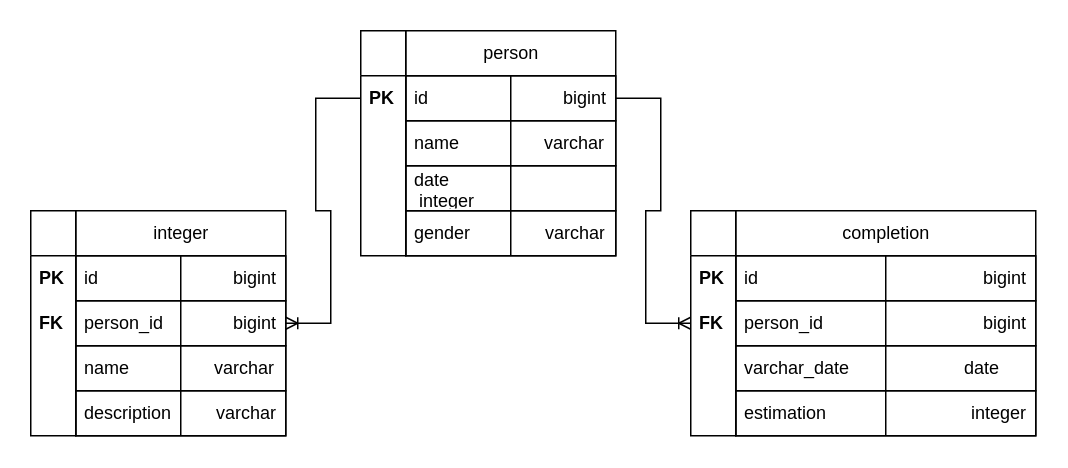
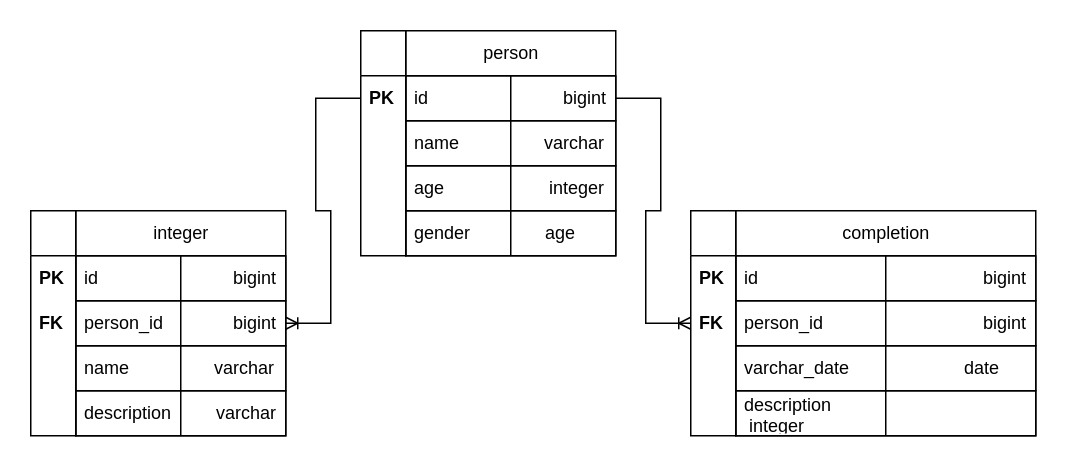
node "date integer": label "date integer" -> "age integer"
node "gender varchar": label "gender varchar" -> "gender age"
node "estimation integer": label "estimation integer" -> "description integer"
